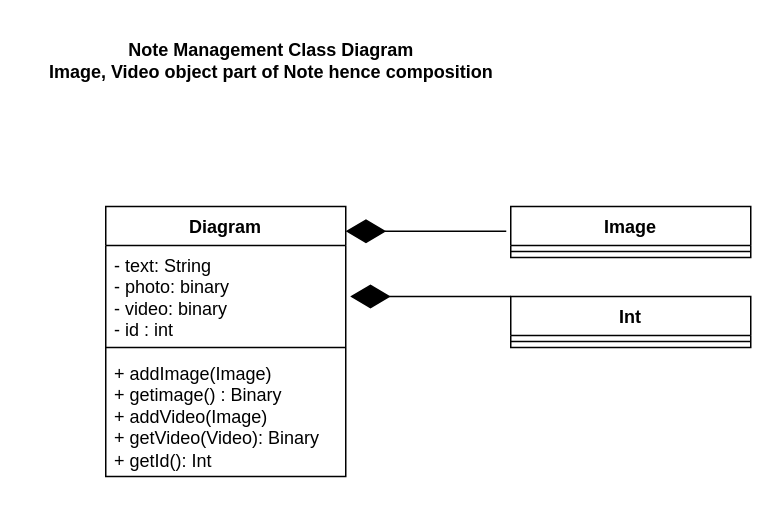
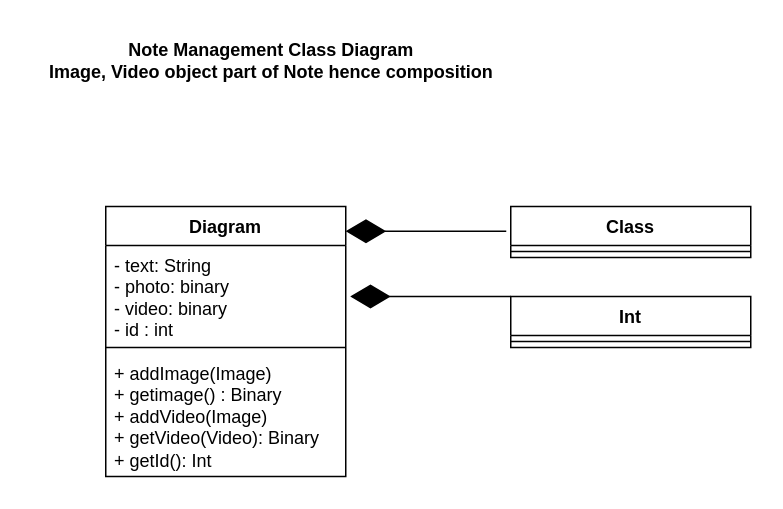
node "Image": label "Image" -> "Class"
